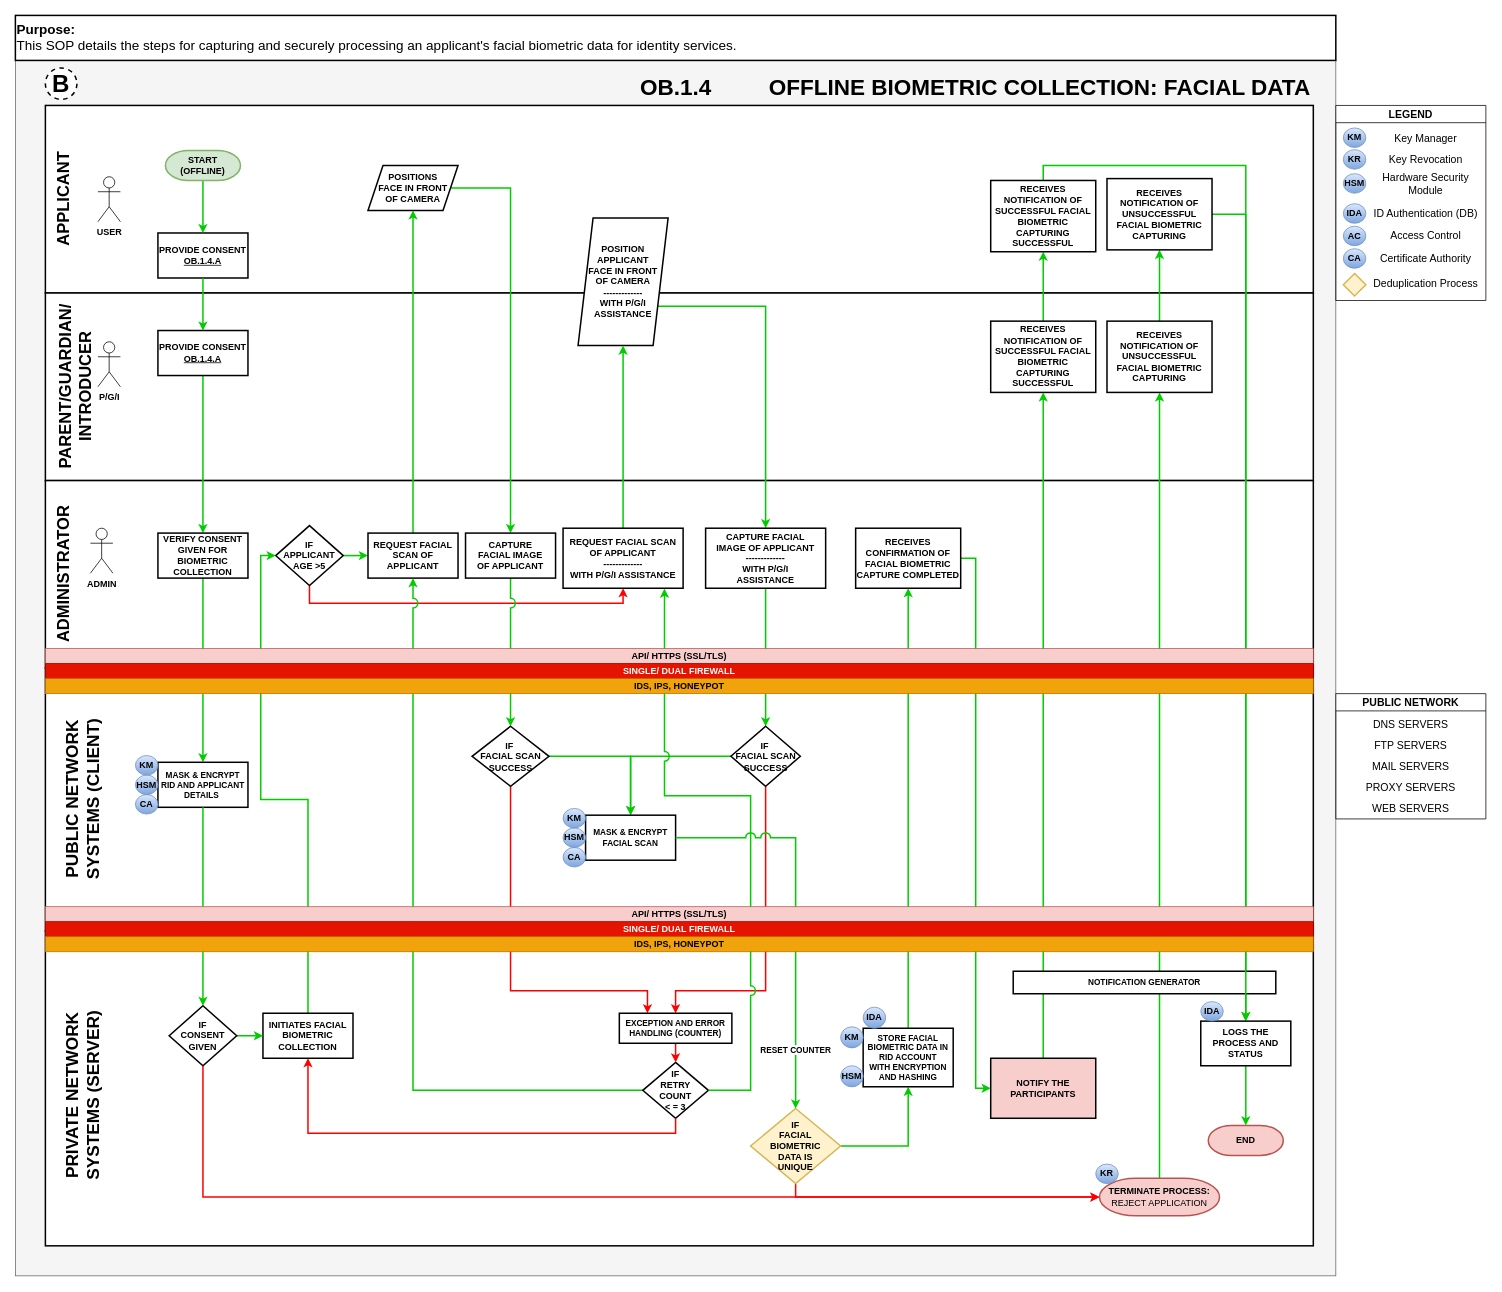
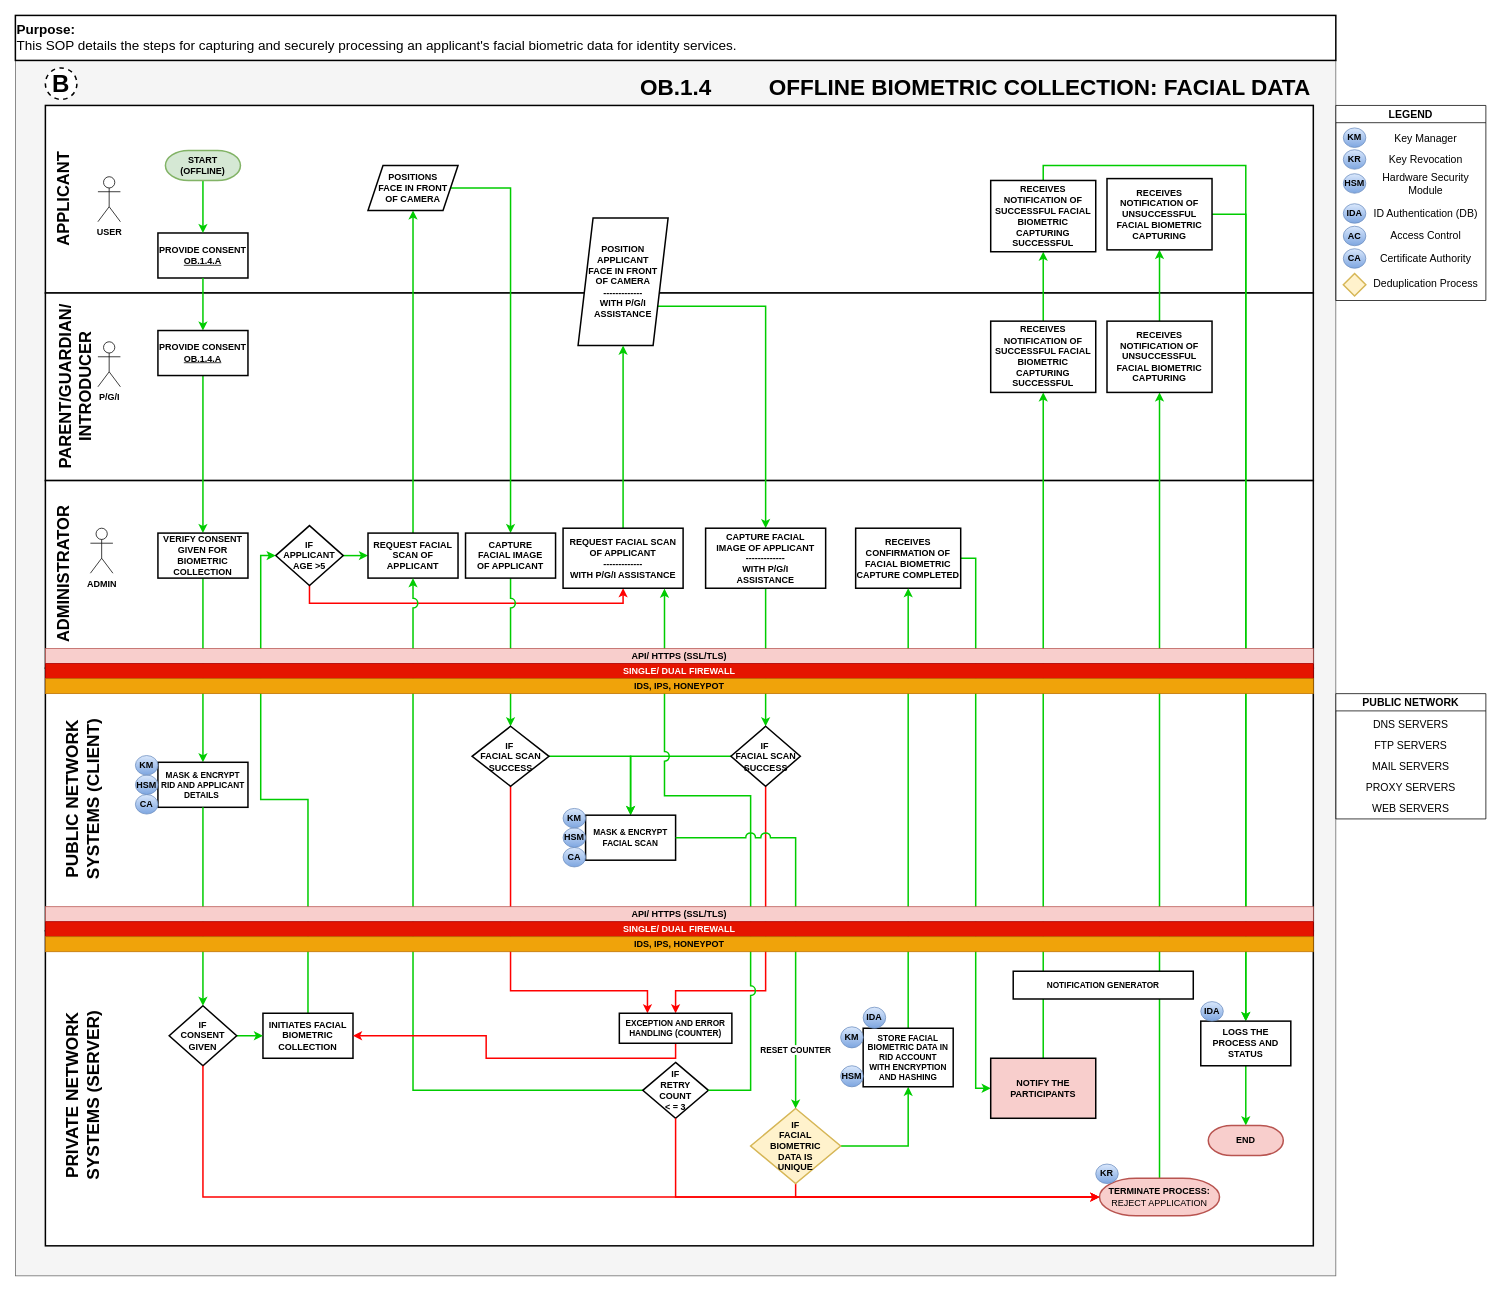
node "NOTIFICATION GENERATOR": size 263x23 -> 180x28
edge "EXCEPTION AND ERROR HANDLING (COUNTER)" -> "IF RETRY COUNT < = 3": now "EXCEPTION AND ERROR HANDLING (COUNTER)" -> "INITIATES FACIAL BIOMETRIC COLLECTION"
edge "IF RETRY COUNT < = 3" -> "INITIATES FACIAL BIOMETRIC COLLECTION": now "IF RETRY COUNT < = 3" -> "TERMINATE PROCESS: REJECT APPLICATION"
